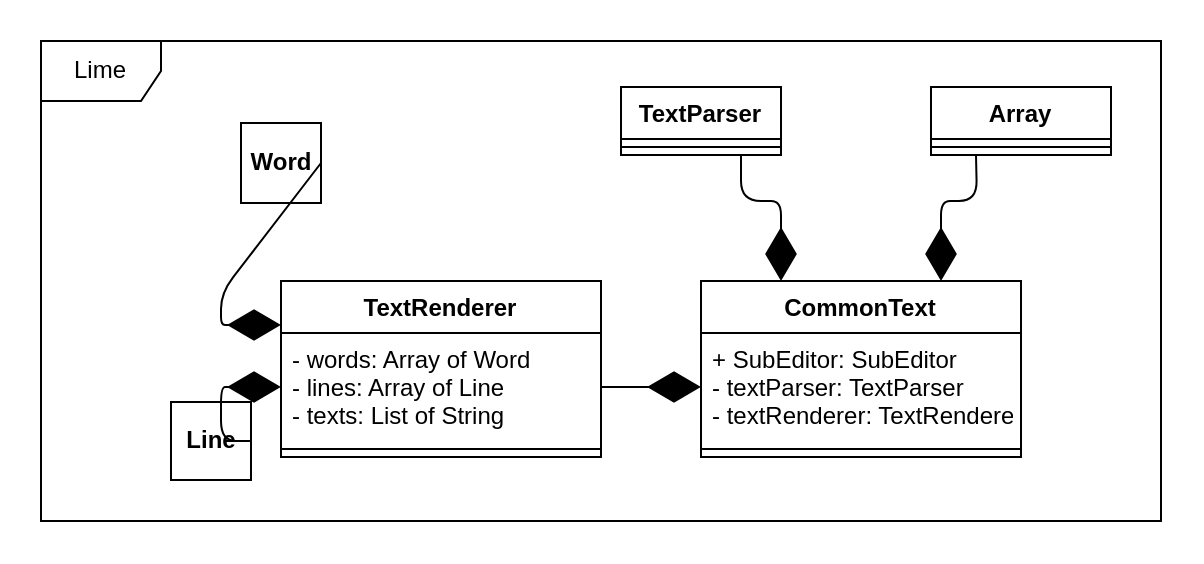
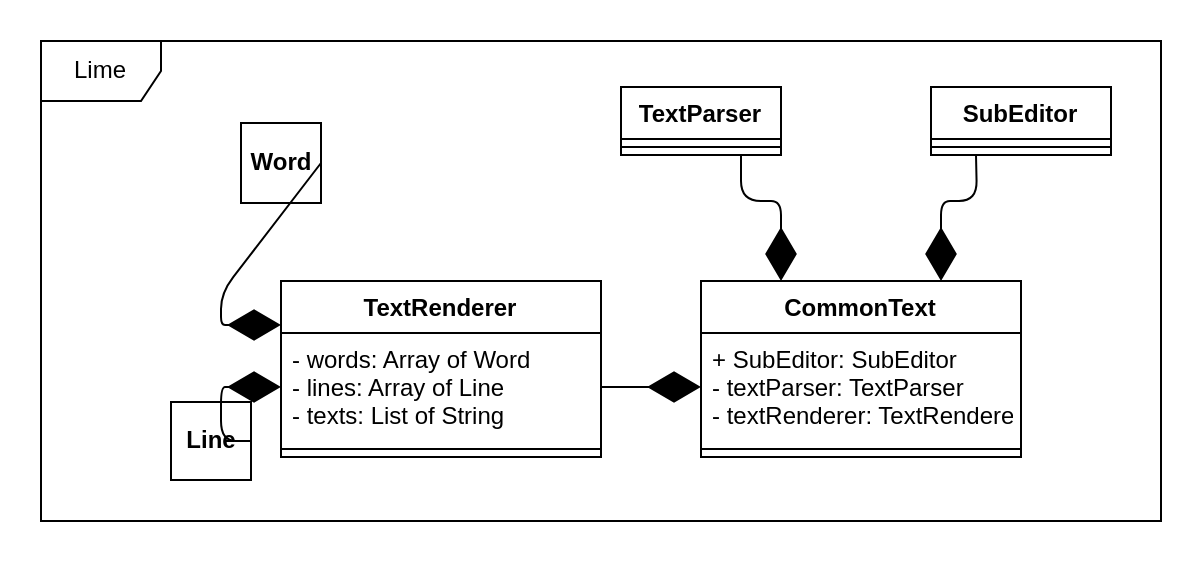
node "Array": label "Array" -> "SubEditor"
